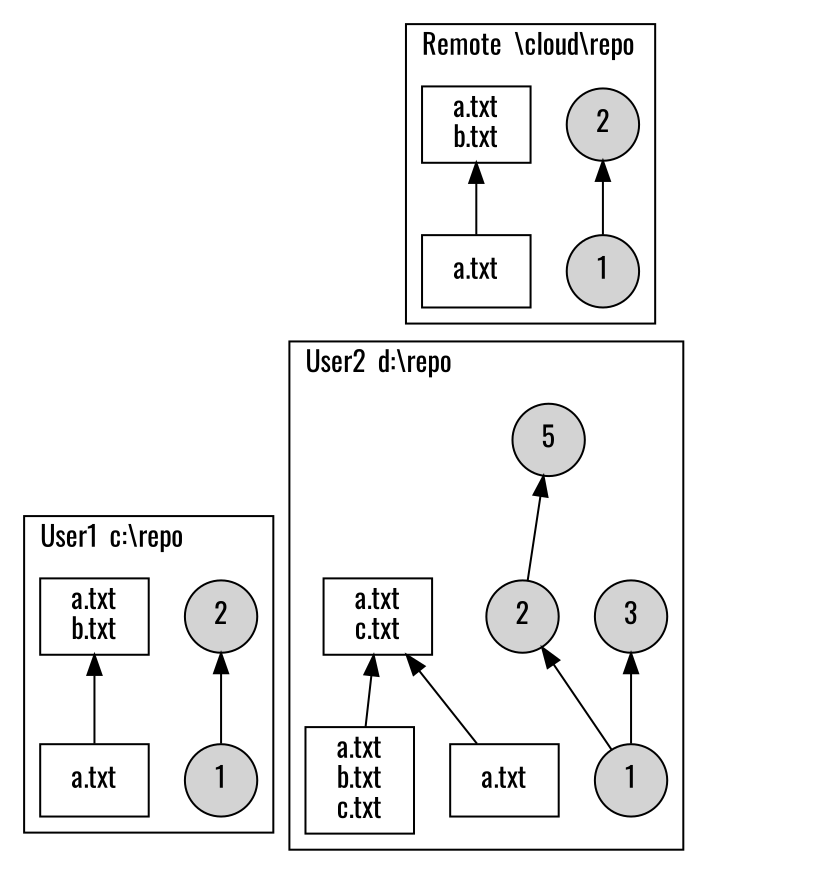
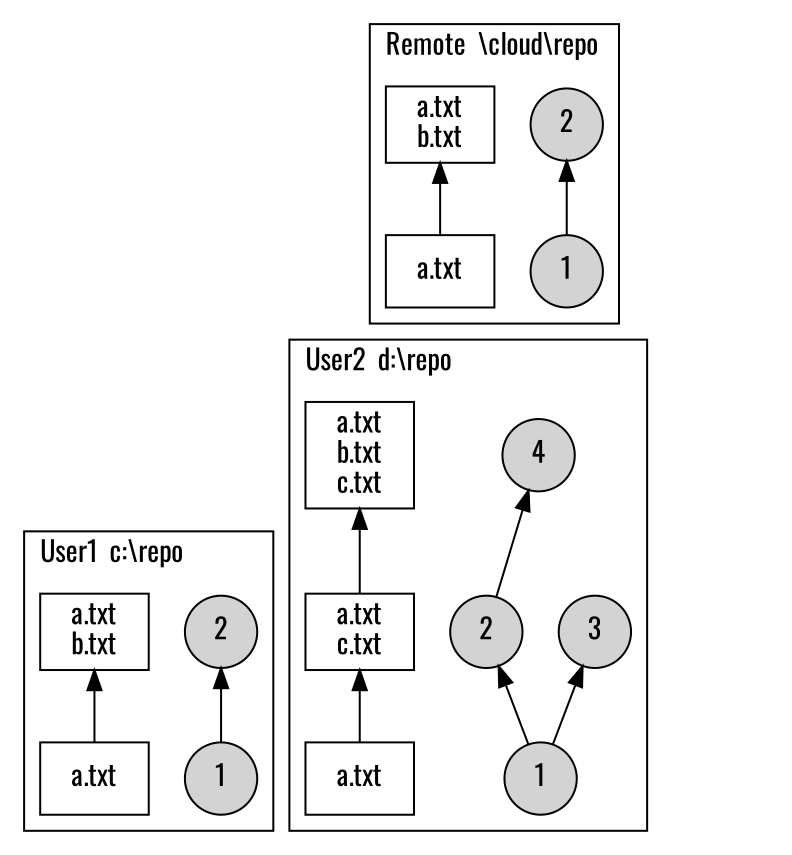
node "5": label "5" -> "4"
edge "a.txt b.txt c.txt" -> "a.txt c.txt": reversed
